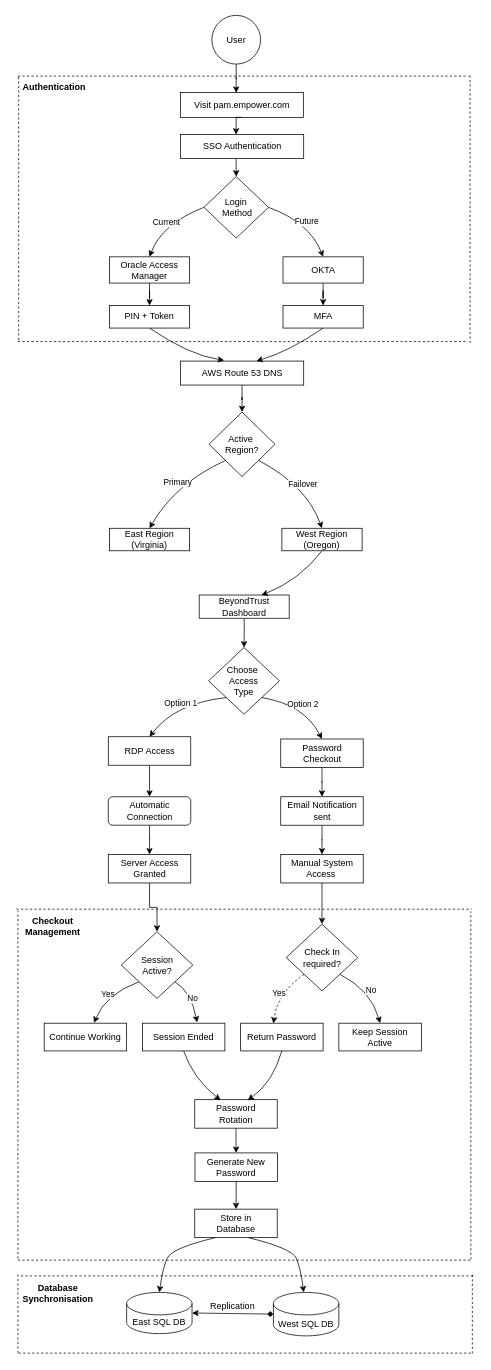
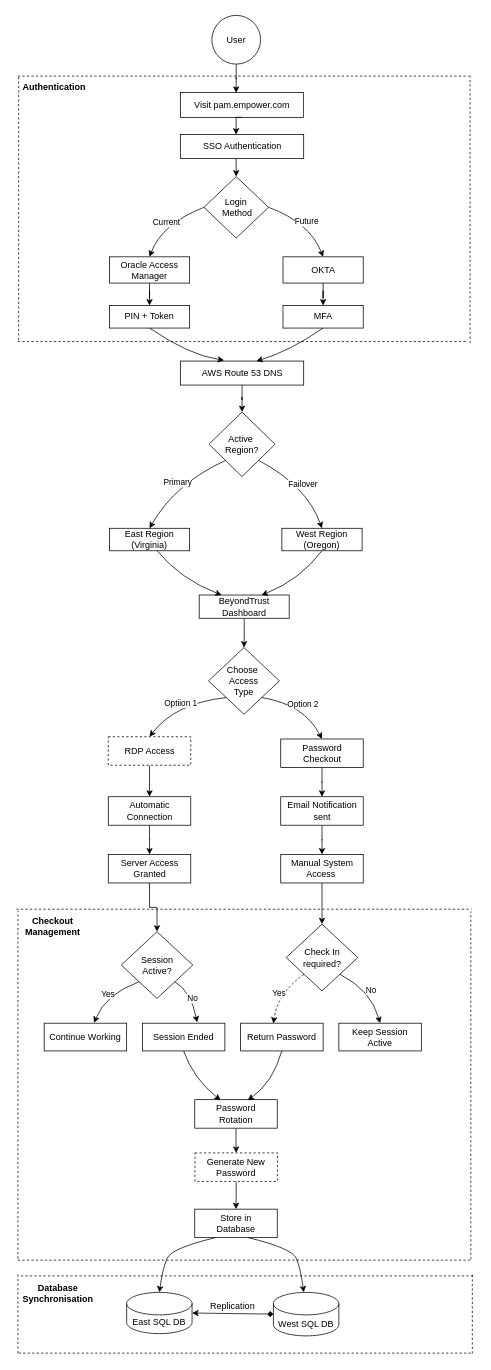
edge "East Region (Virginia)" -> "BeyondTrust Dashboard": added
node "RDP Access": style solid -> dashed
node "Automatic Connection": shape rounded rectangle -> rectangle
node "Generate New Password": style solid -> dashed
